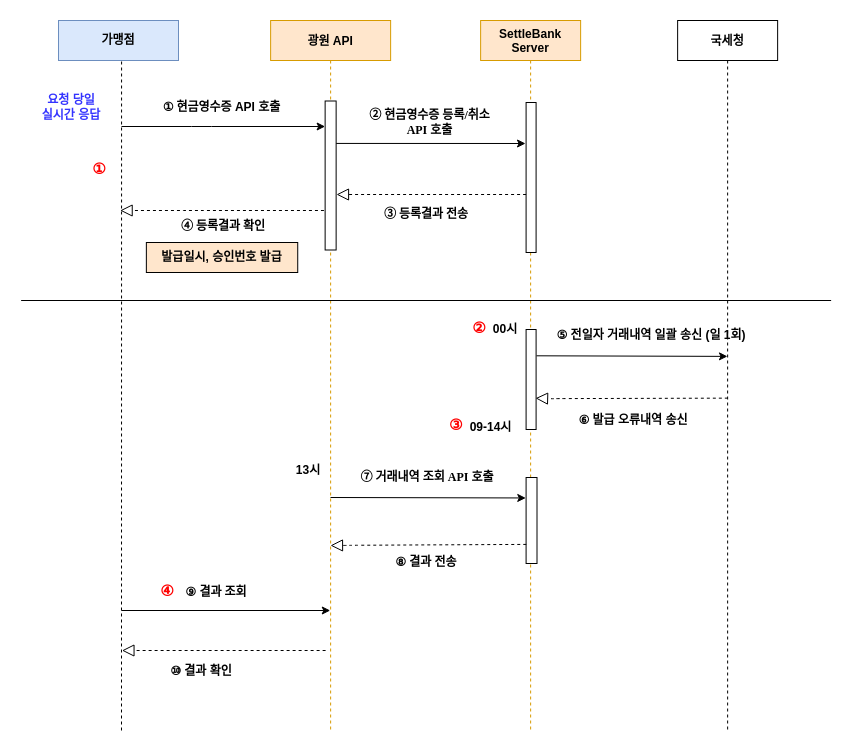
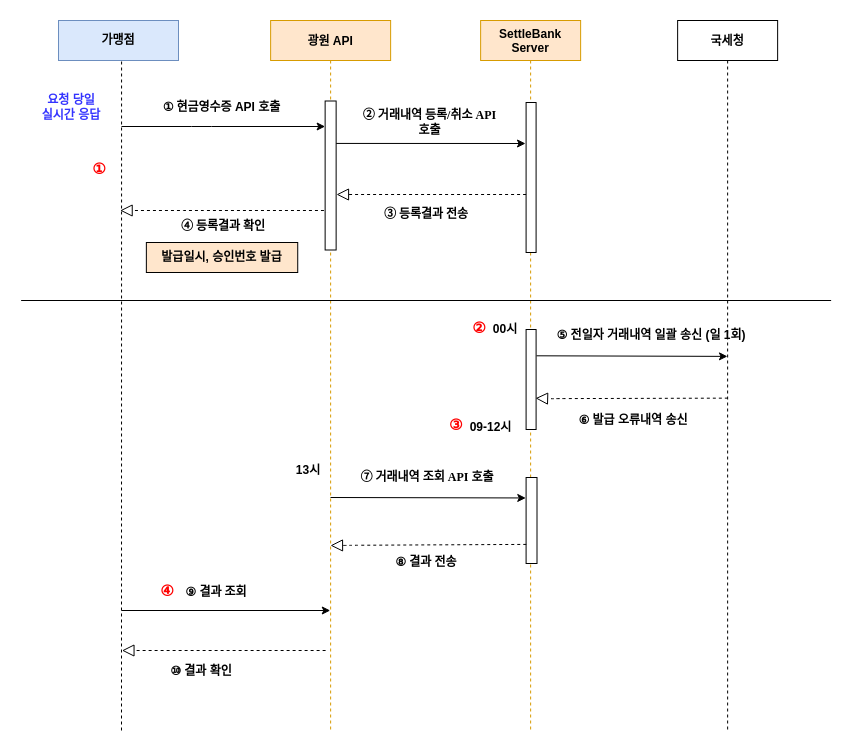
node "② 현금영수증 등록/취소 API 호출": label "② 현금영수증 등록/취소 API 호출" -> "② 거래내역 등록/취소 API 호출"
node "09-14시": label "09-14시" -> "09-12시"
